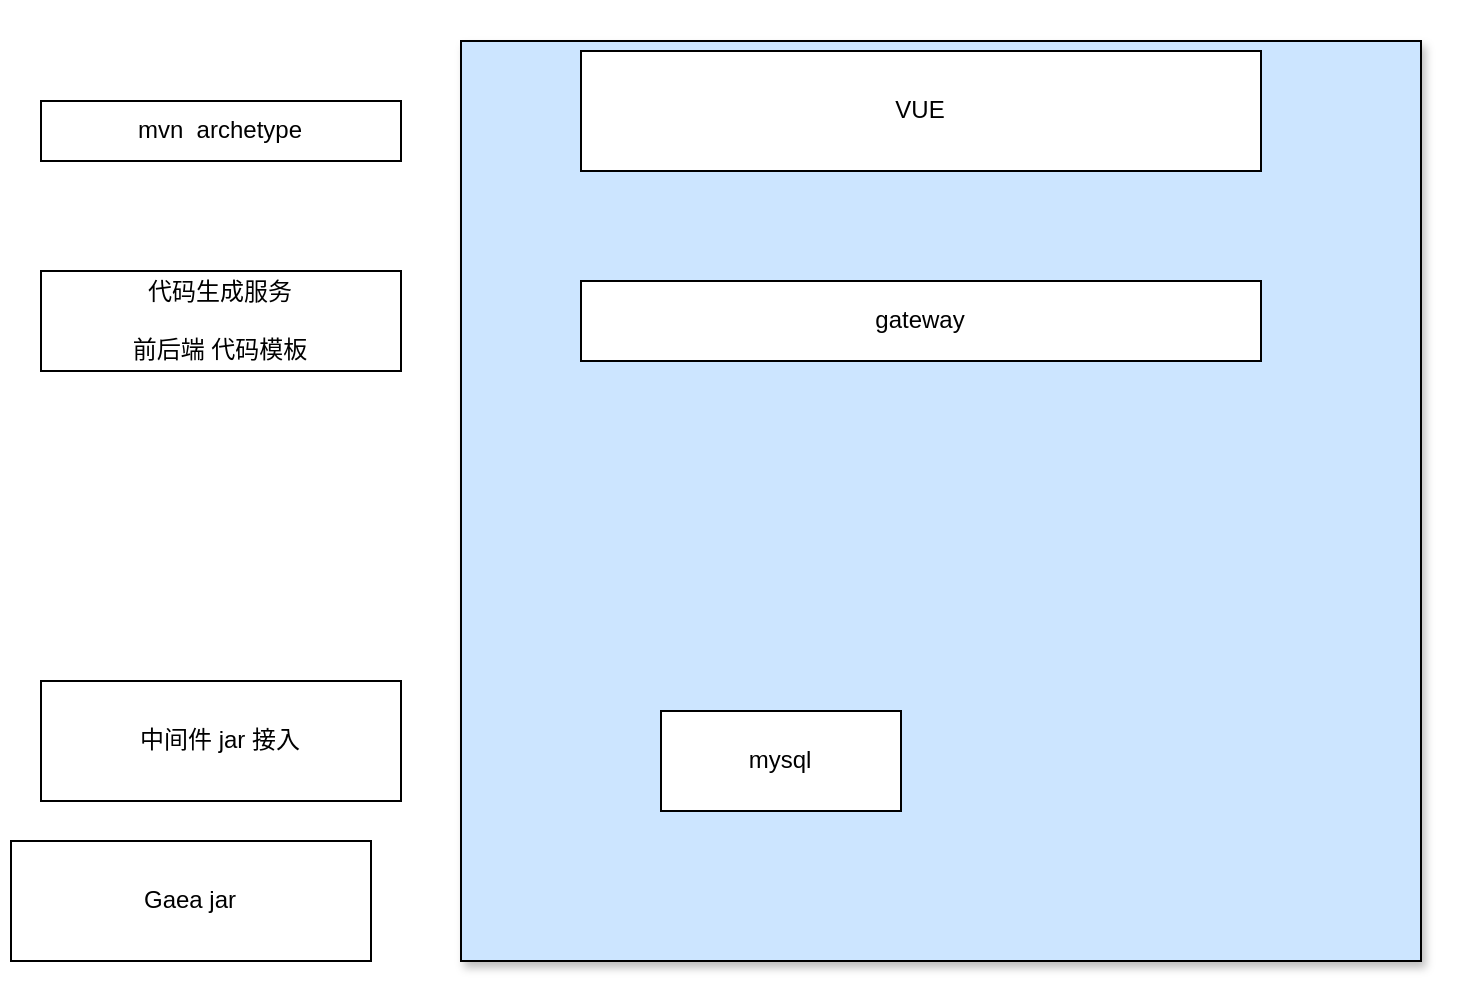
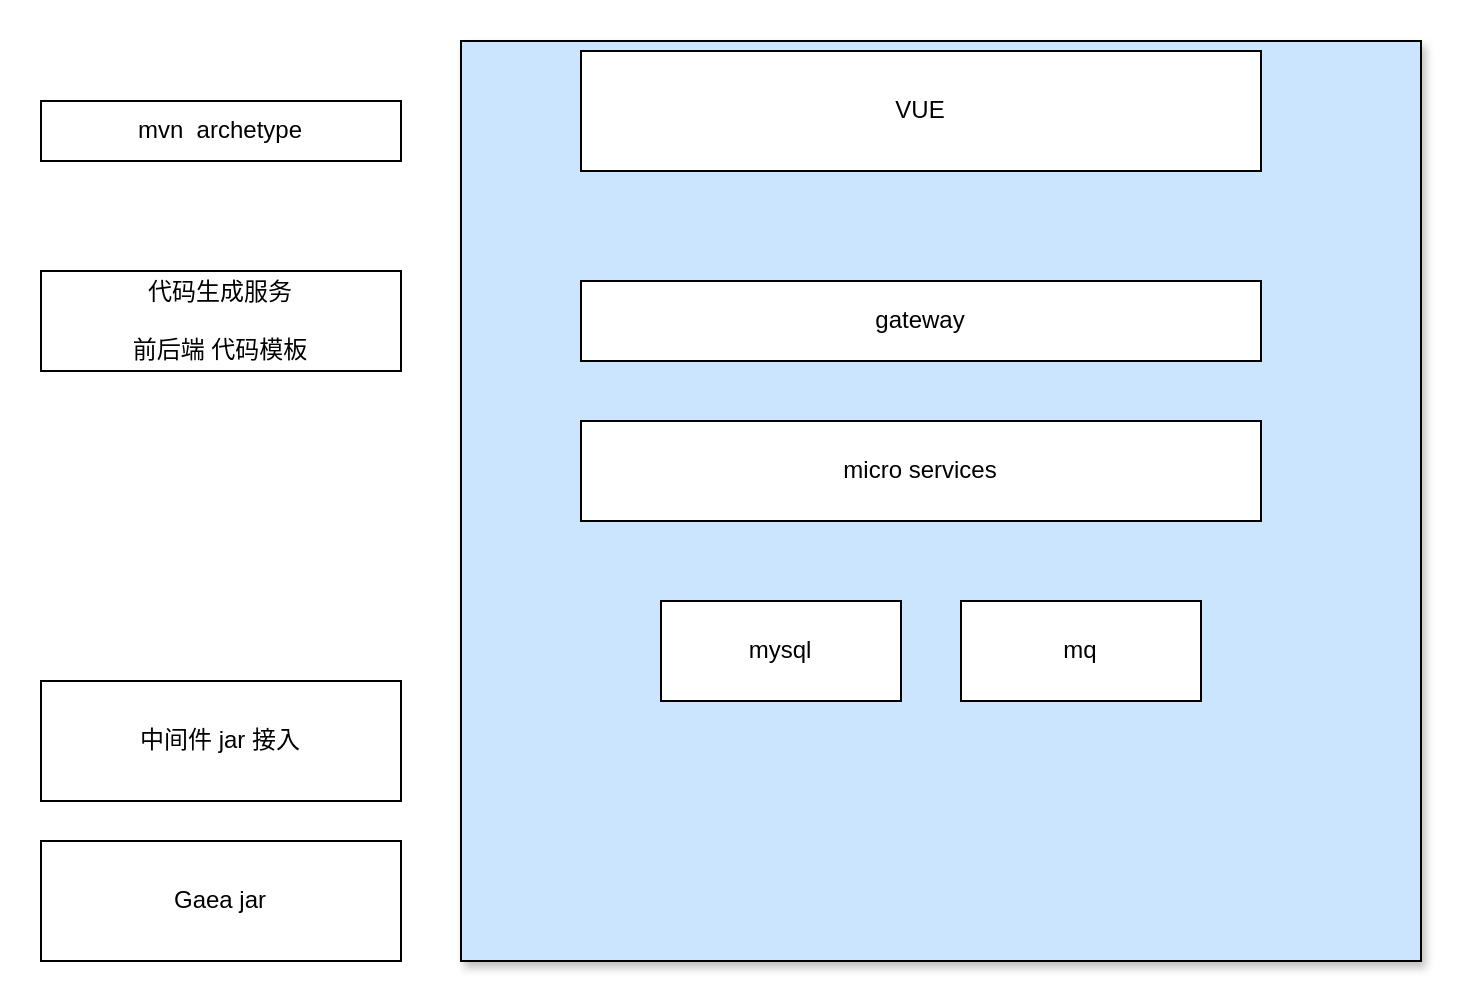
node "micro services": added
node "mq": added
node "mysql": moved (781, 761) -> (781, 651)
node "Gaea jar": moved (191, 901) -> (221, 901)
